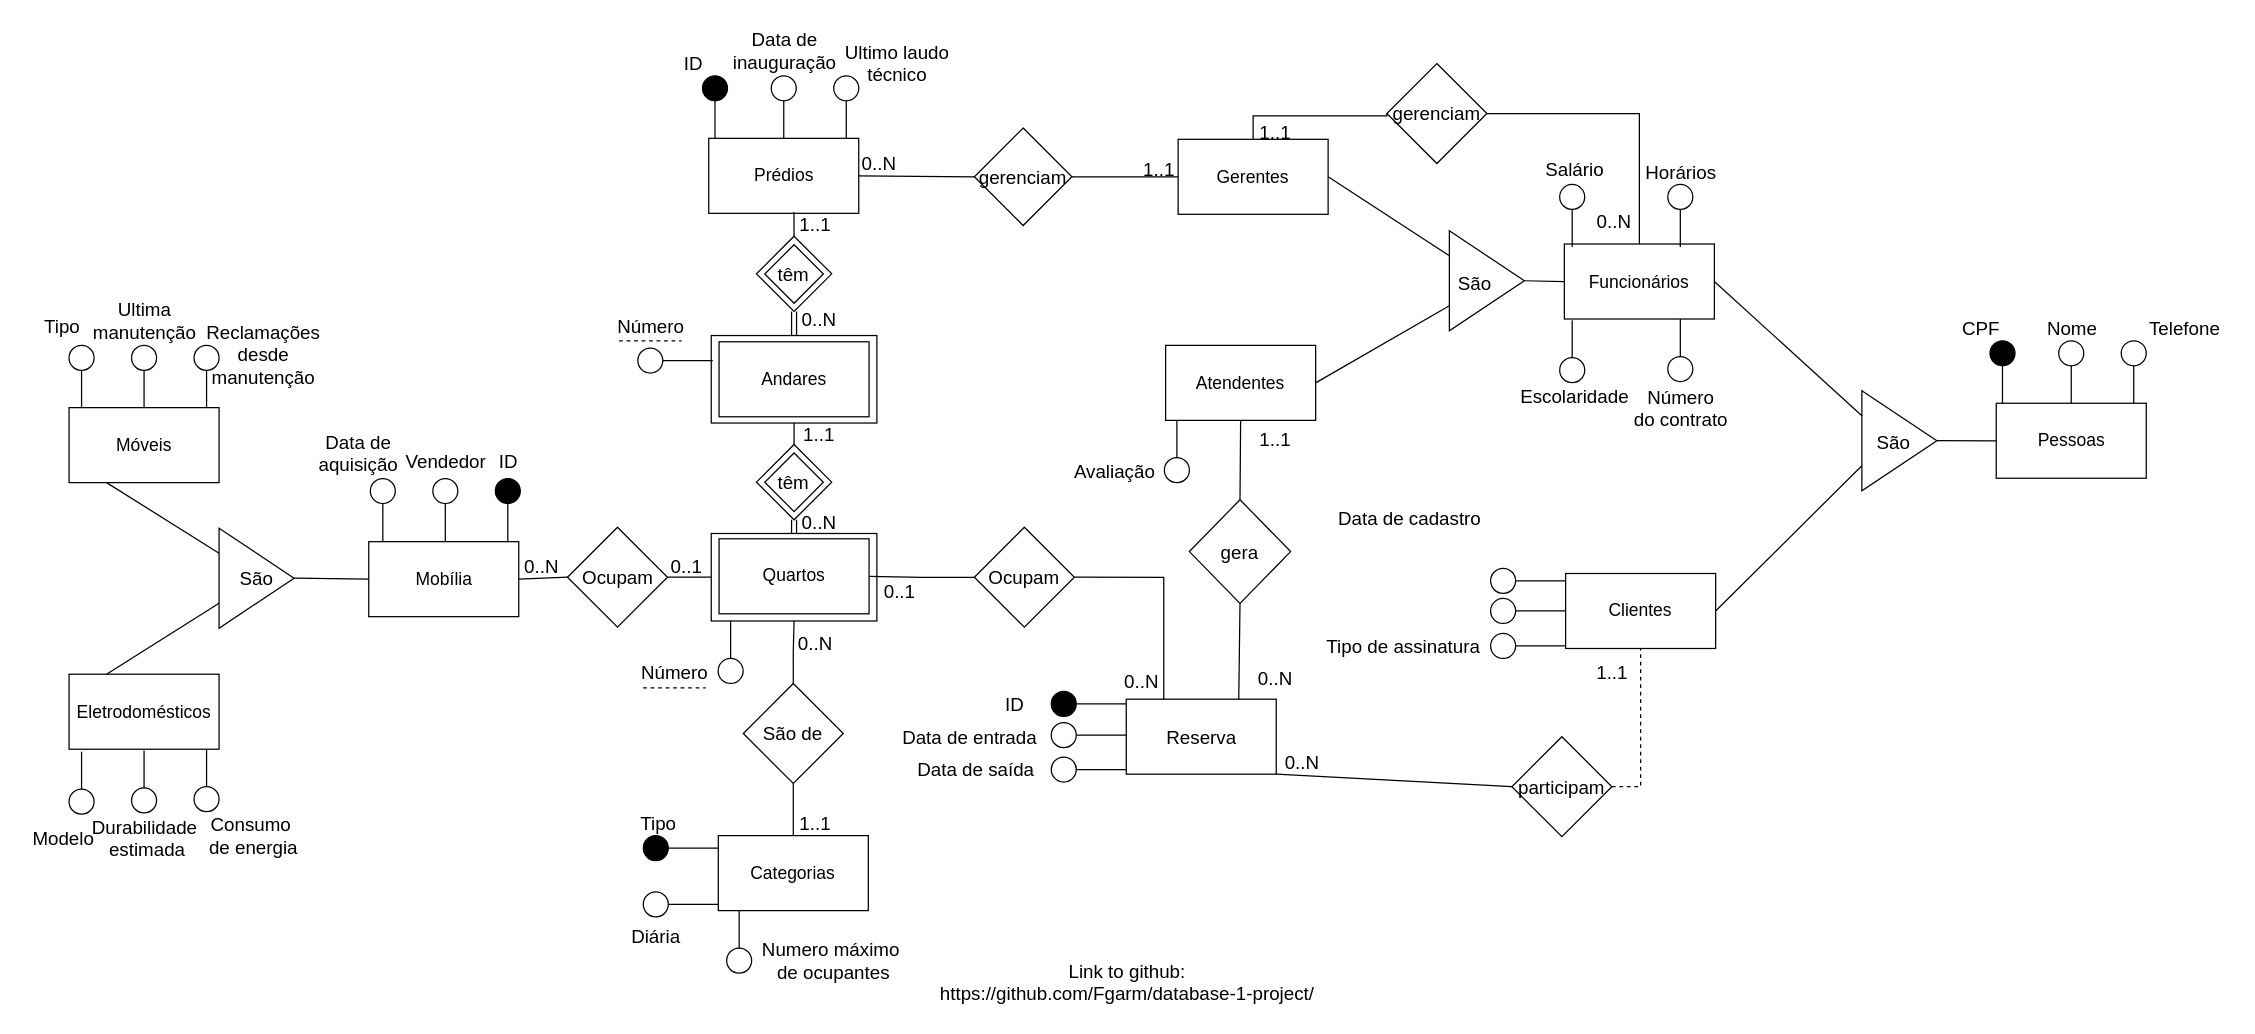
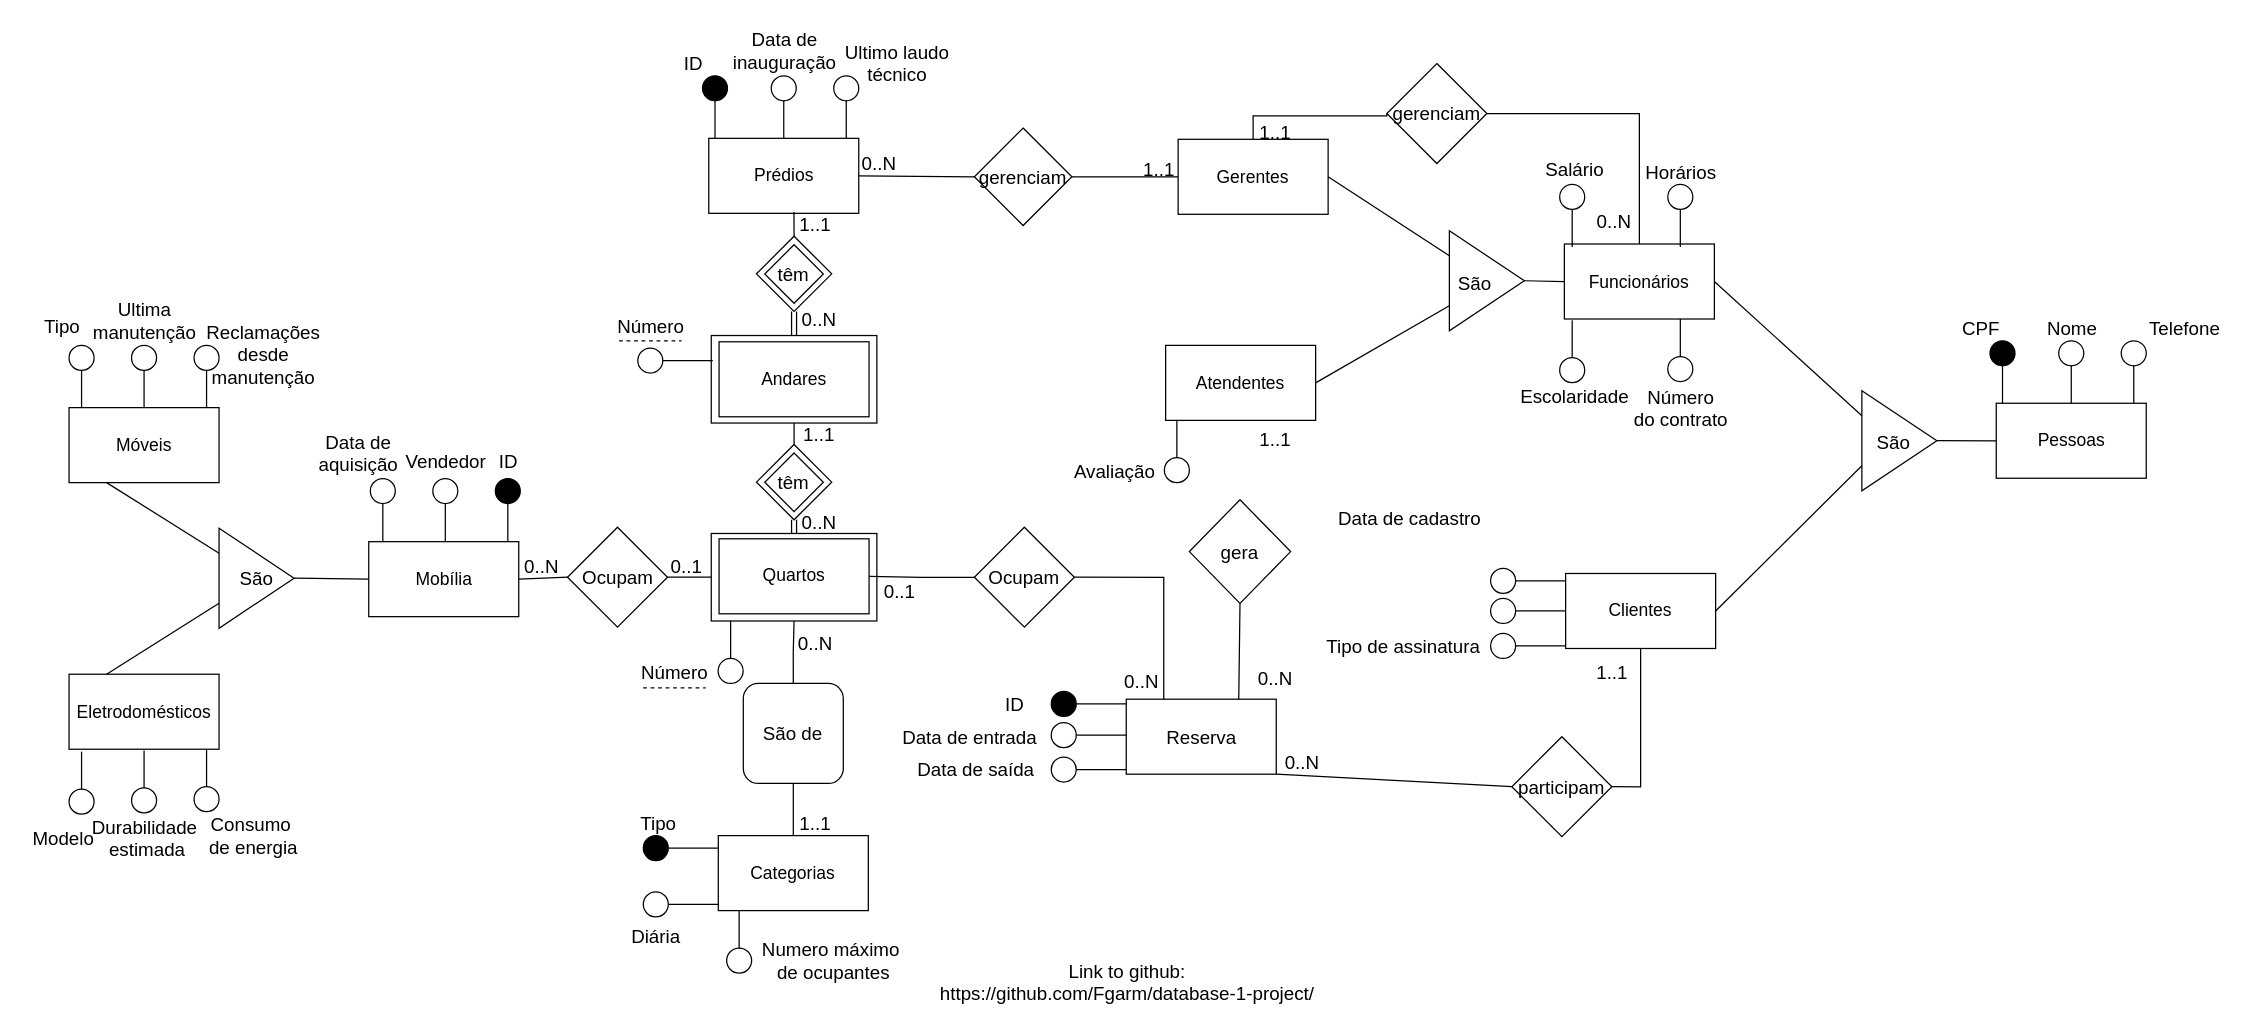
edge "Atendentes" -- "gera": removed
edge "Clientes" -- "participam": style dashed -> solid
node "São de": shape diamond -> rounded rectangle
